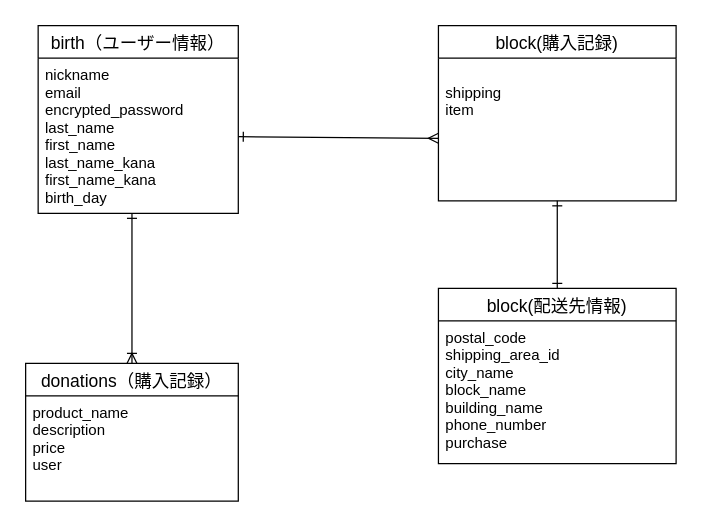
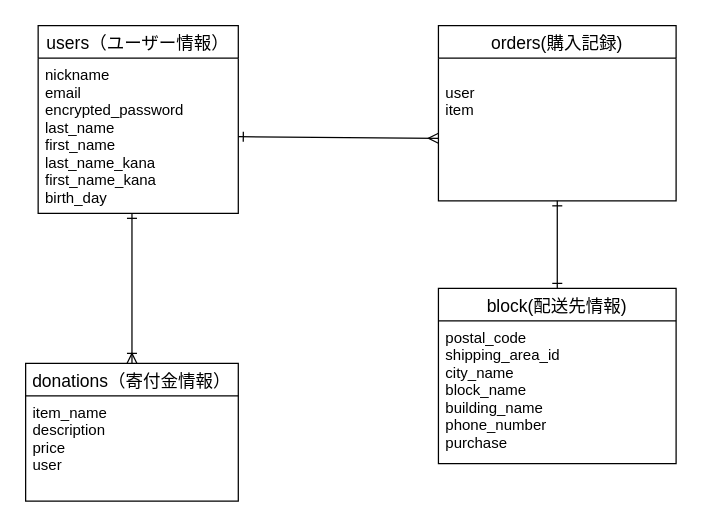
node "birth（ユーザー情報）": label "birth（ユーザー情報）" -> "users（ユーザー情報）"
node "block(購入記録)": label "block(購入記録)" -> "orders(購入記録)"
node "shipping item": label "shipping item" -> "user item"
node "donations（購入記録）": label "donations（購入記録）" -> "donations（寄付金情報）"
node "product_name description price user": label "product_name description price user" -> "item_name description price user"
